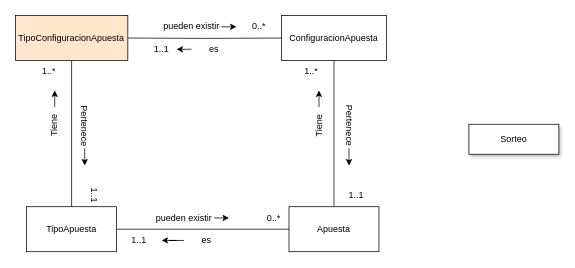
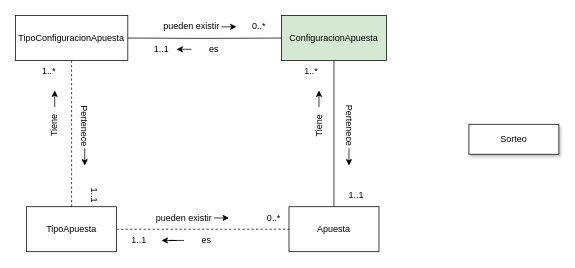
node "TipoConfiguracionApuesta": fillcolor #ffe6cc -> #ffffff
node "ConfiguracionApuesta": fillcolor #ffffff -> #d5e8d4
edge "TipoConfiguracionApuesta" -- "TipoApuesta": style solid -> dashed
edge "TipoApuesta" -- "Apuesta": style solid -> dashed
